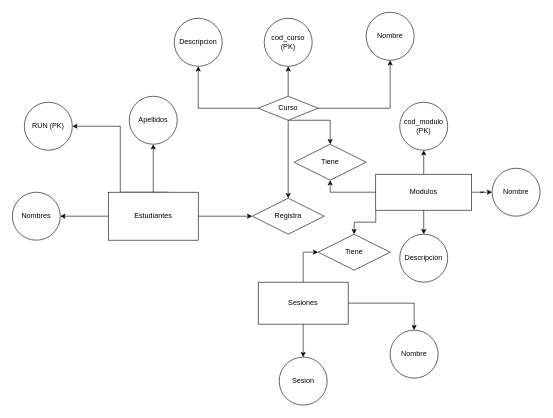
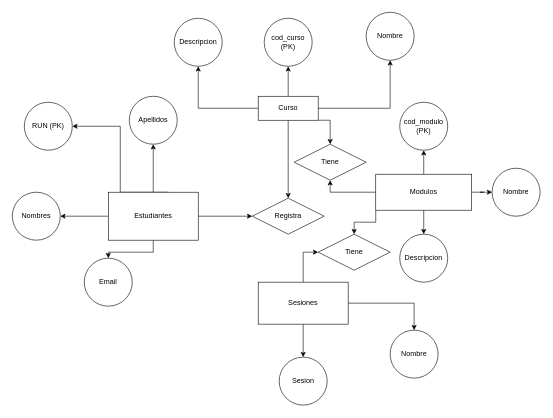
node "Curso": shape diamond -> rectangle
edge "Estudiantes" -> "Email": added
node "Email": added
